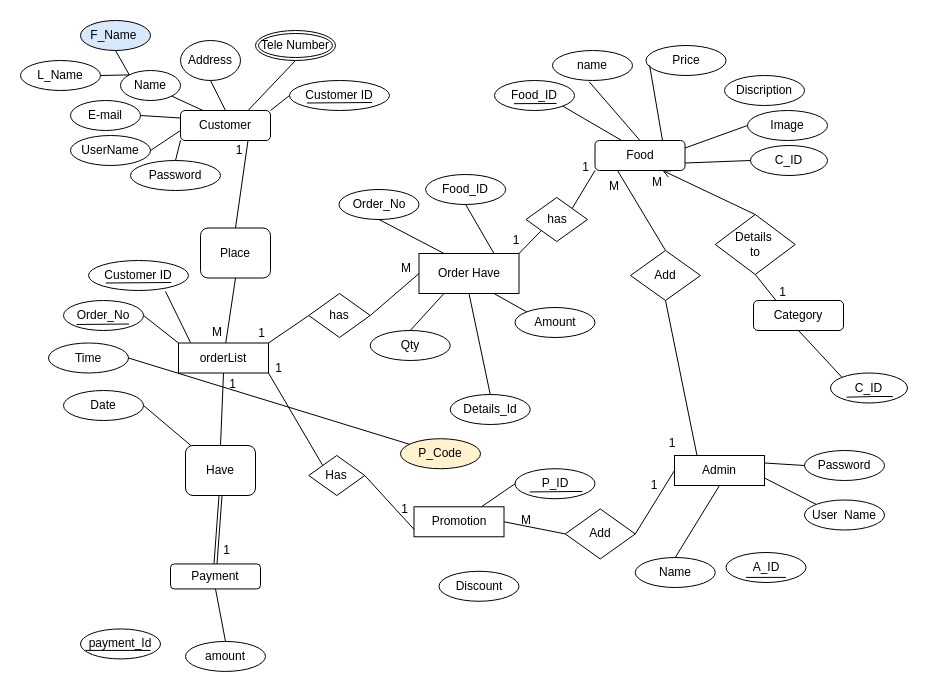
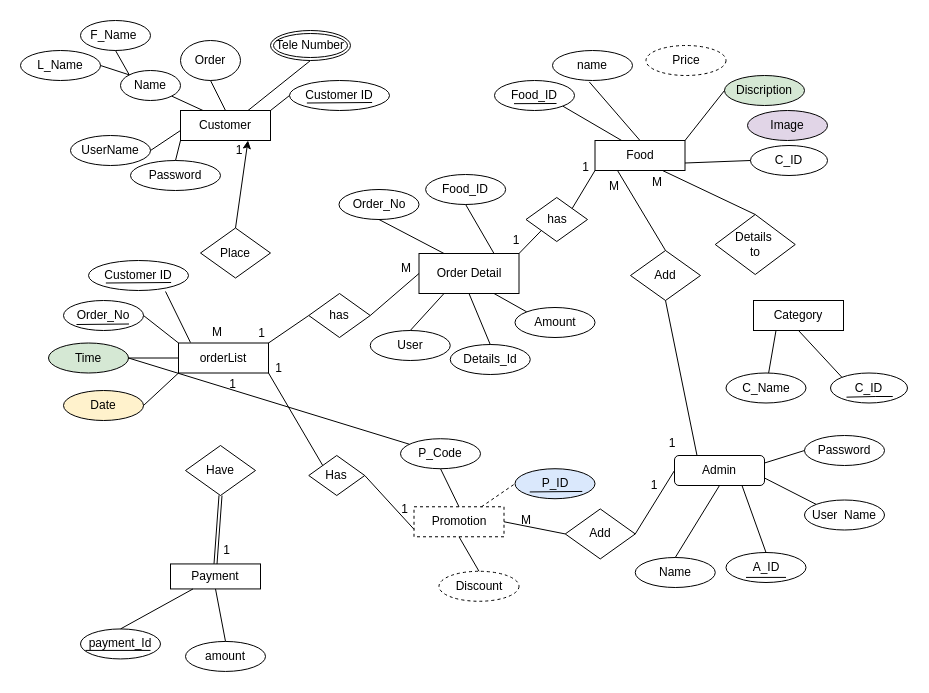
node "F_Name": fillcolor #dae8fc -> #ffffff
node "Tele Number": moved (296, 46) -> (311, 46)
node "Address": label "Address" -> "Order"
node "Price": style solid -> dashed
node "L_Name": moved (61, 76) -> (61, 66)
node "Discription": fillcolor #ffffff -> #d5e8d4
edge "Price" -- "Food": removed
node "E-mail": removed
edge "Discription" -- "Food": added
edge "E-mail" -- "Customer": removed
node "Customer": shape rounded rectangle -> rectangle
node "Image": fillcolor #ffffff -> #e1d5e7
edge "Image" -- "Food": removed
edge "Customer" -- "Place": arrowhead none -> classic
node "Food": shape rounded rectangle -> rectangle
edge "Details to" -> "Food": arrowhead open -> none
node "Place": shape rounded rectangle -> diamond
node "Order Have": label "Order Have" -> "Order Detail"
edge "Details to" -- "Category": removed, label "1"
edge "Place" -- "orderList": now "Time" -- "orderList"
node "Category": shape rounded rectangle -> rectangle
node "Qty": label "Qty" -> "User"
edge "Category" -- "C_Name": added
node "Time": fillcolor #ffffff -> #d5e8d4
node "C_Name": added
node "Date": fillcolor #ffffff -> #fff2cc
edge "orderList" -- "Have": removed
node "Details_Id": moved (490, 410) -> (490, 360)
edge "Date" -- "Have": now "Date" -- "orderList"
node "P_Code": fillcolor #fff2cc -> #ffffff
node "Password": moved (845, 466) -> (845, 451)
node "Have": shape rounded rectangle -> diamond
node "Admin": shape rectangle -> rounded rectangle
node "P_ID": fillcolor #ffffff -> #dae8fc
edge "P_Code" -- "Promotion": added
edge "P_ID" -- "Promotion": style solid -> dashed
edge "Admin" -- "A_ID": added
node "Promotion": style solid -> dashed
edge "Promotion" -- "Discount": added
node "Payment": shape rounded rectangle -> rectangle
node "Discount": style solid -> dashed
edge "Payment" -- "payment_Id": added
